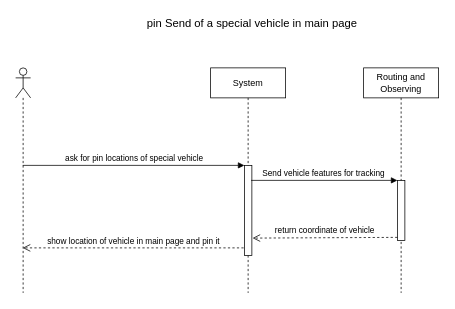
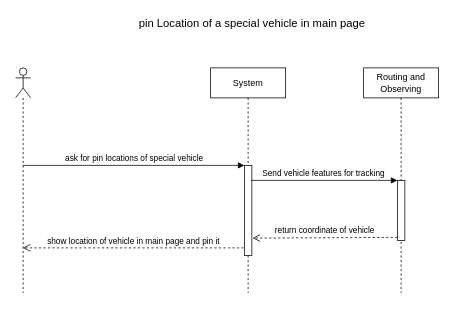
node "pin Send of a special vehicle in main page": label "pin Send of a special vehicle in main page" -> "pin Location of a special vehicle in main page"
